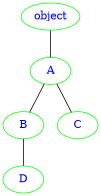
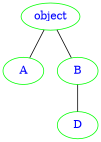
edge "A" -- "B": now "object" -- "B"
node "C": removed
